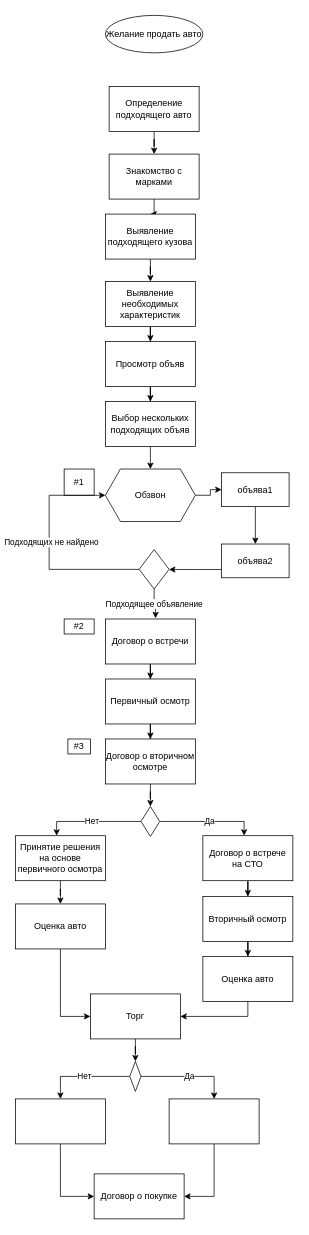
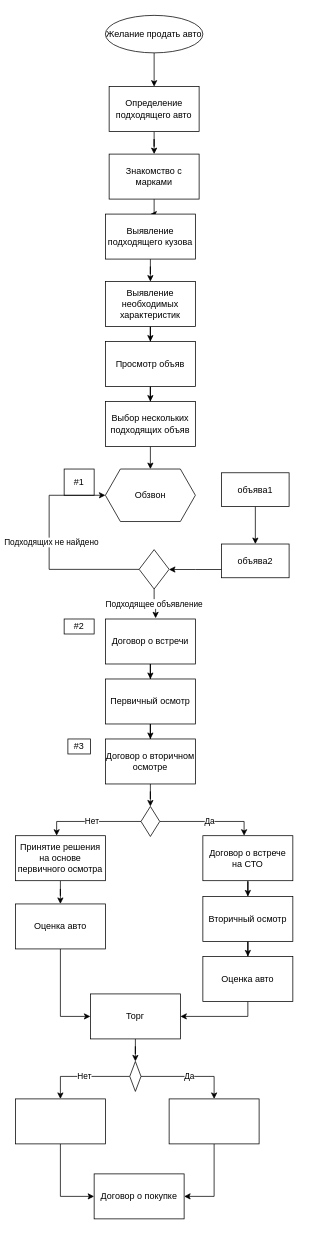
edge "Желание продать авто" -> "Определение подходящего авто": added
edge "Обзвон" -> "объява1": removed
